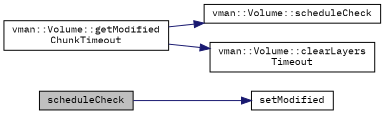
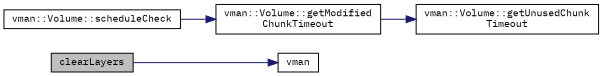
edge "vman::Volume::getModified ChunkTimeout" -> "vman::Volume::scheduleCheck": reversed
node "vman::Volume::clearLayers Timeout": label "vman::Volume::clearLayers Timeout" -> "vman::Volume::getUnusedChunk Timeout"
node "scheduleCheck": label "scheduleCheck" -> "clearLayers"
node "setModified": label "setModified" -> "vman"
